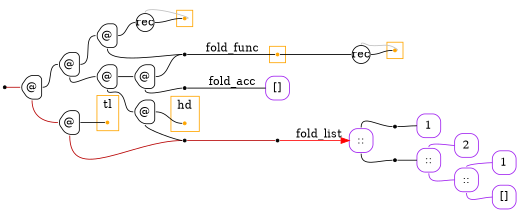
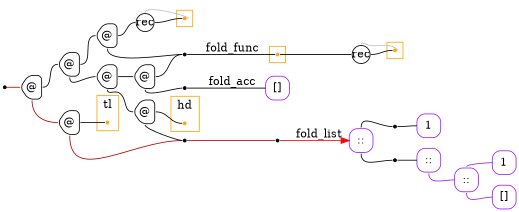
node "2": removed
